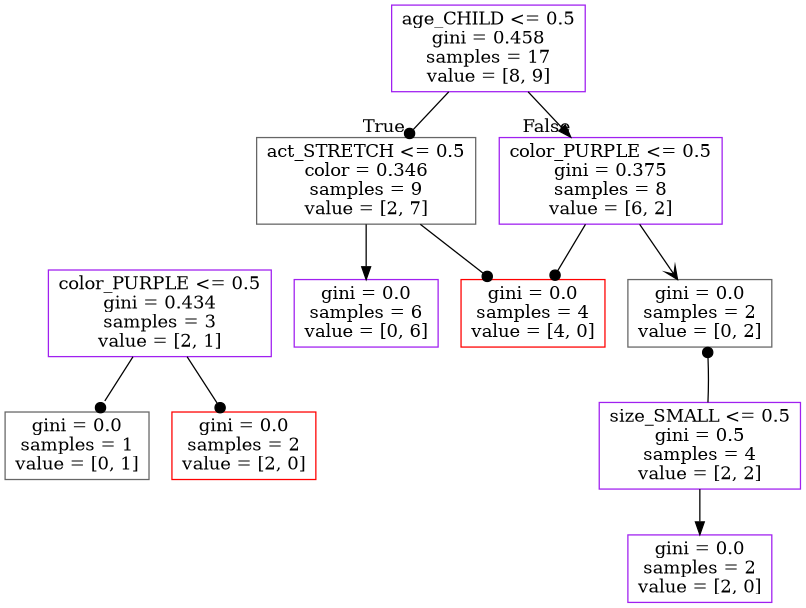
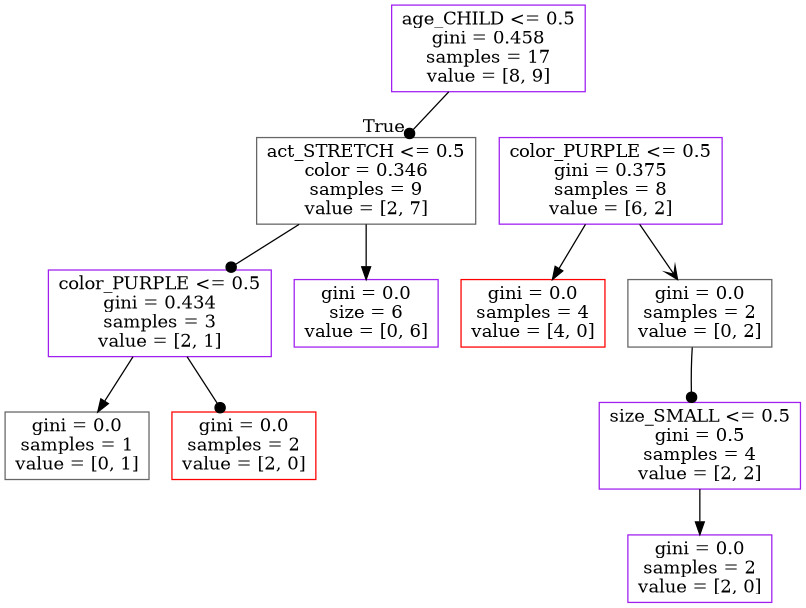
edge "age_CHILD <= 0.5 gini = 0.458 samples = 17 value = [8, 9]" -> "color_PURPLE <= 0.5 gini = 0.375 samples = 8 value = [6, 2]": removed
edge "color_PURPLE <= 0.5 gini = 0.375 samples = 8 value = [6, 2]" -> "gini = 0.0 samples = 4 value = [4, 0]": arrowhead dot -> normal
edge "act_STRETCH <= 0.5 color = 0.346 samples = 9 value = [2, 7]" -> "gini = 0.0 samples = 4 value = [4, 0]": now "act_STRETCH <= 0.5 color = 0.346 samples = 9 value = [2, 7]" -> "color_PURPLE <= 0.5 gini = 0.434 samples = 3 value = [2, 1]"
node "gini = 0.0 samples = 6 value = [0, 6]": label "gini = 0.0 samples = 6 value = [0, 6]" -> "gini = 0.0 size = 6 value = [0, 6]"
edge "color_PURPLE <= 0.5 gini = 0.434 samples = 3 value = [2, 1]" -> "gini = 0.0 samples = 1 value = [0, 1]": arrowhead dot -> normal
edge "size_SMALL <= 0.5 gini = 0.5 samples = 4 value = [2, 2]" -> "gini = 0.0 samples = 2 value = [0, 2]": reversed
